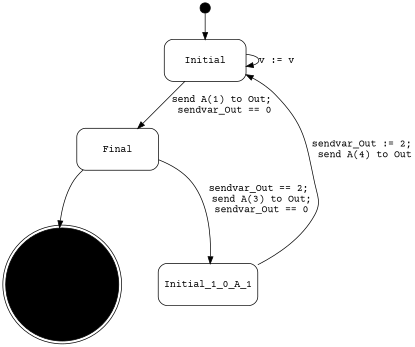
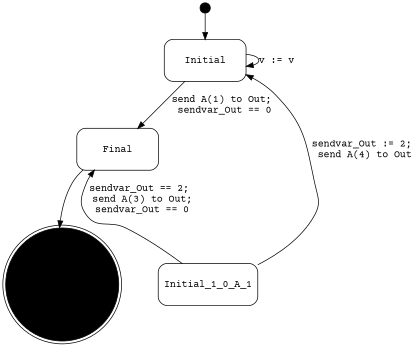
edge "Final" -> "Initial_1_0_A_1": reversed
